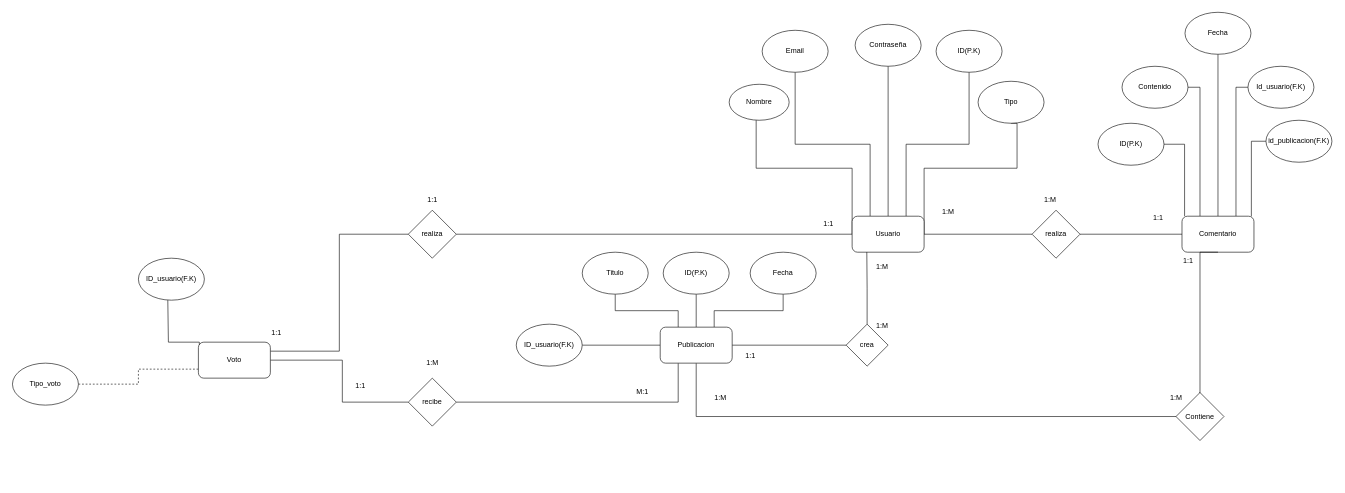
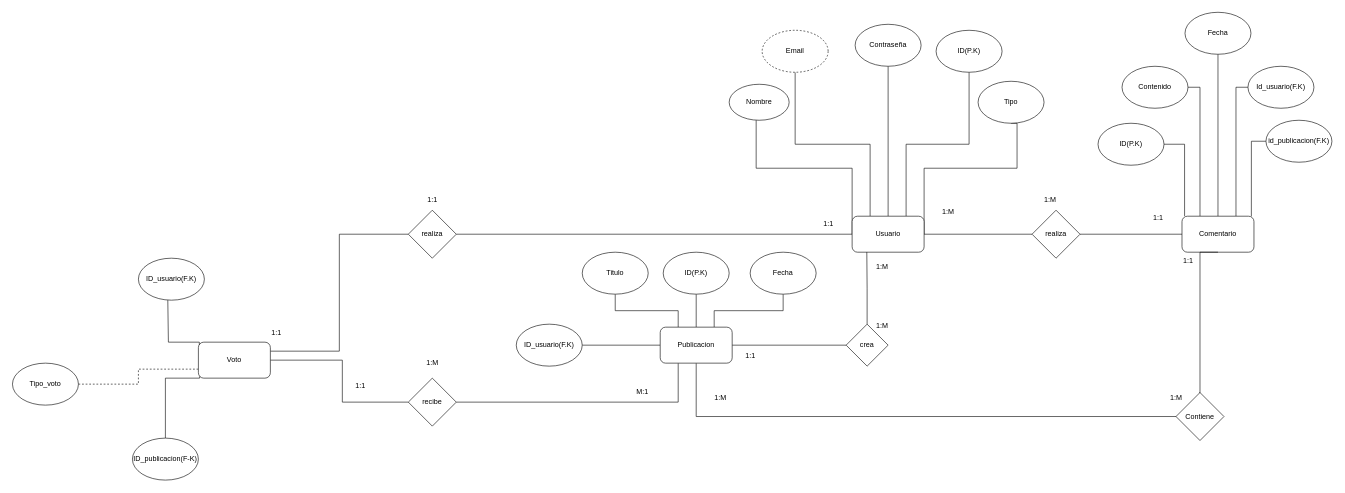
node "Email": style solid -> dashed
edge "Voto" -- "ID_publicacion(F-K)": added
node "ID_publicacion(F-K)": added
